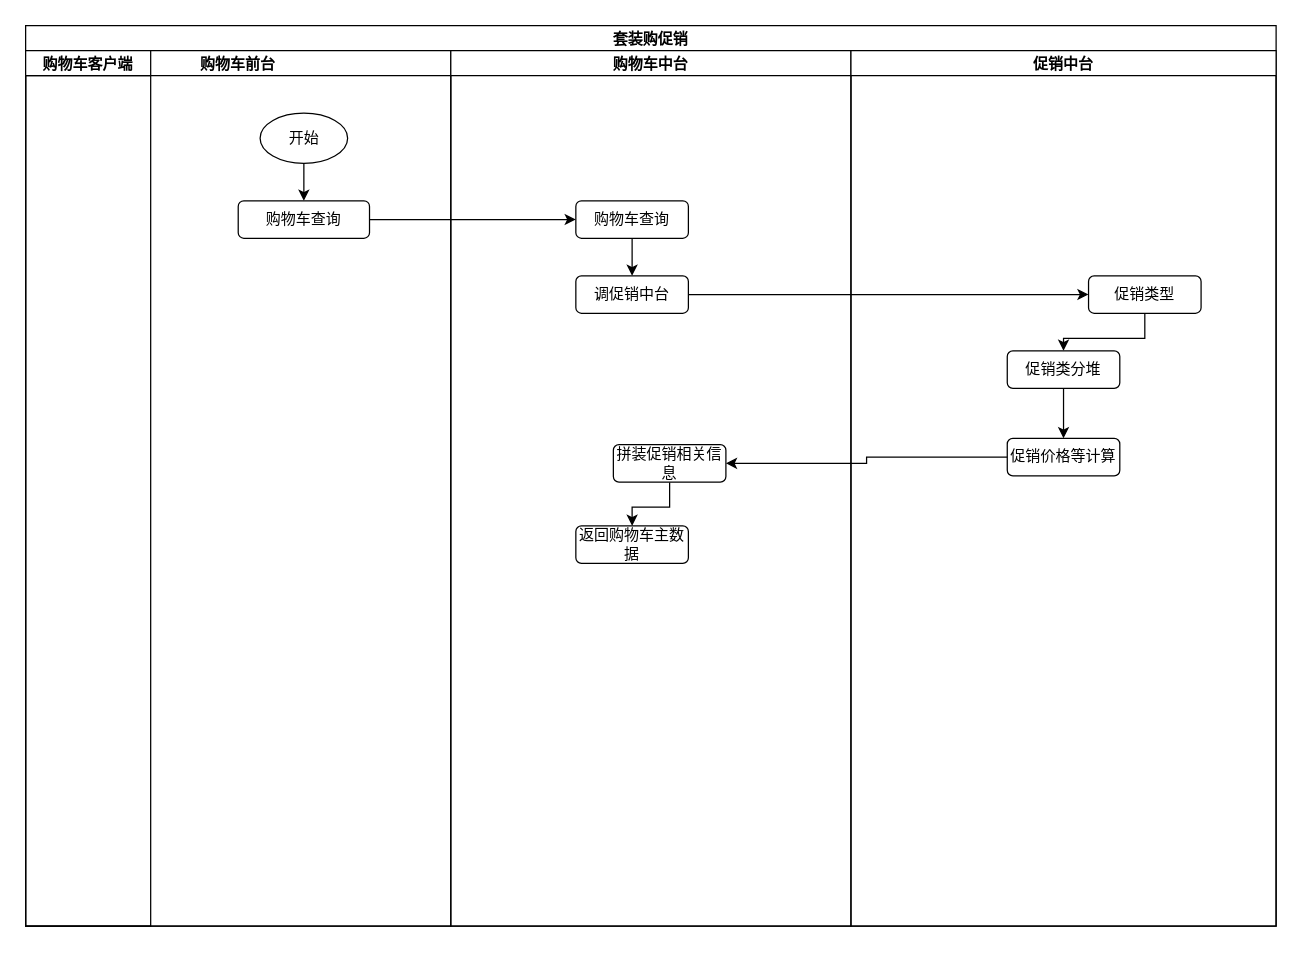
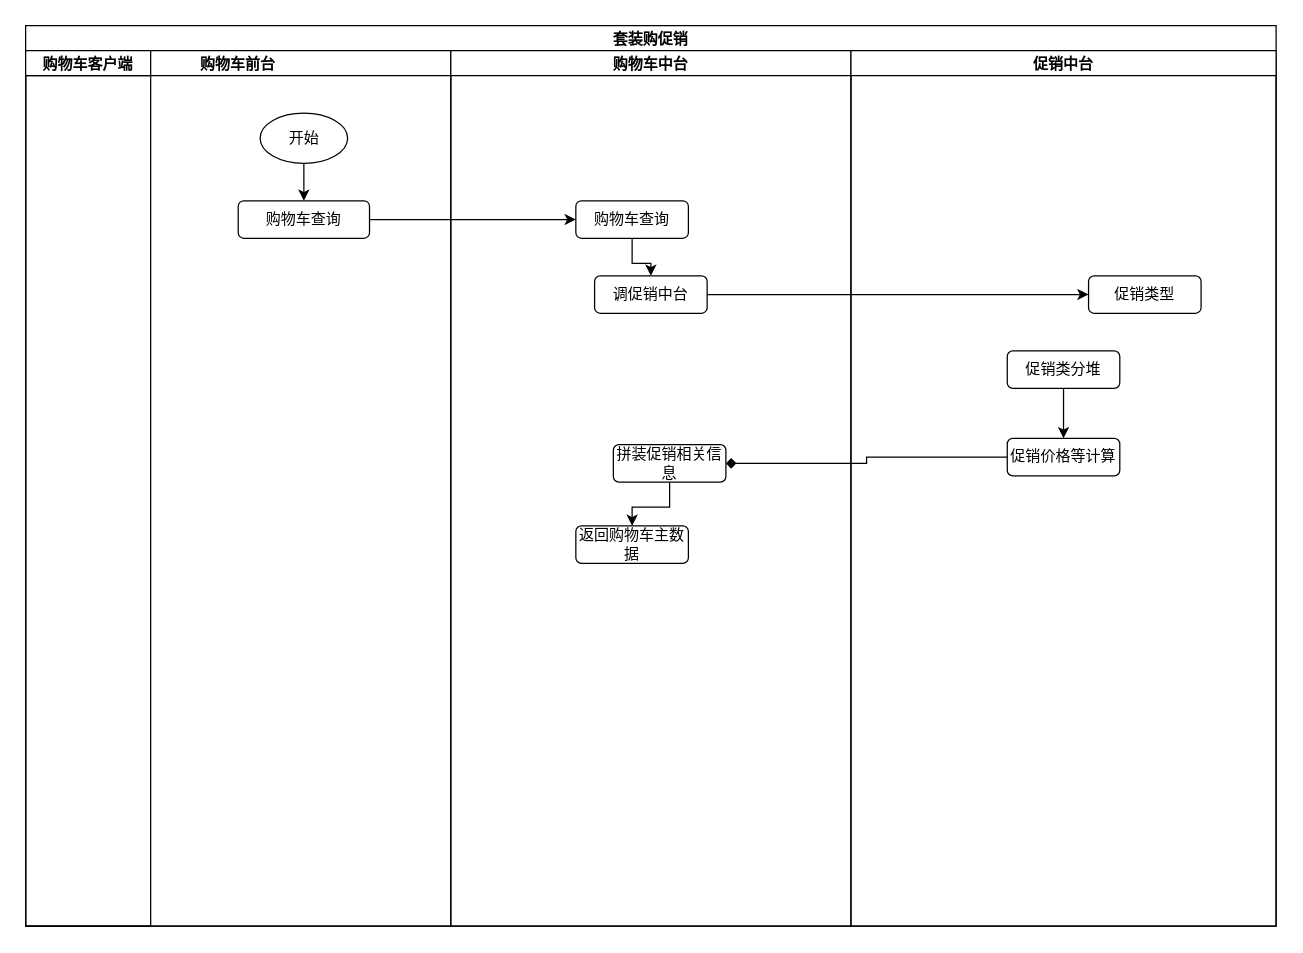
node "调促销中台": moved (632, 294) -> (651, 294)
edge "促销类型" -> "促销类分堆": removed
edge "促销价格等计算" -> "拼装促销相关信息": arrowhead classic -> diamond
